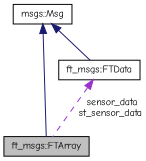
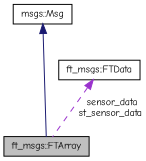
edge "ft_msgs::FTData" -> "msgs::Msg": removed
